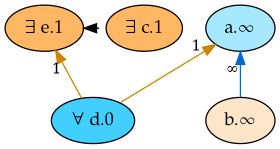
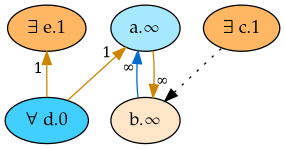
edge "∃ c.1" -> "∃ e.1": now "∃ c.1" -> "b.∞"
edge "a.∞" -> "b.∞": added
